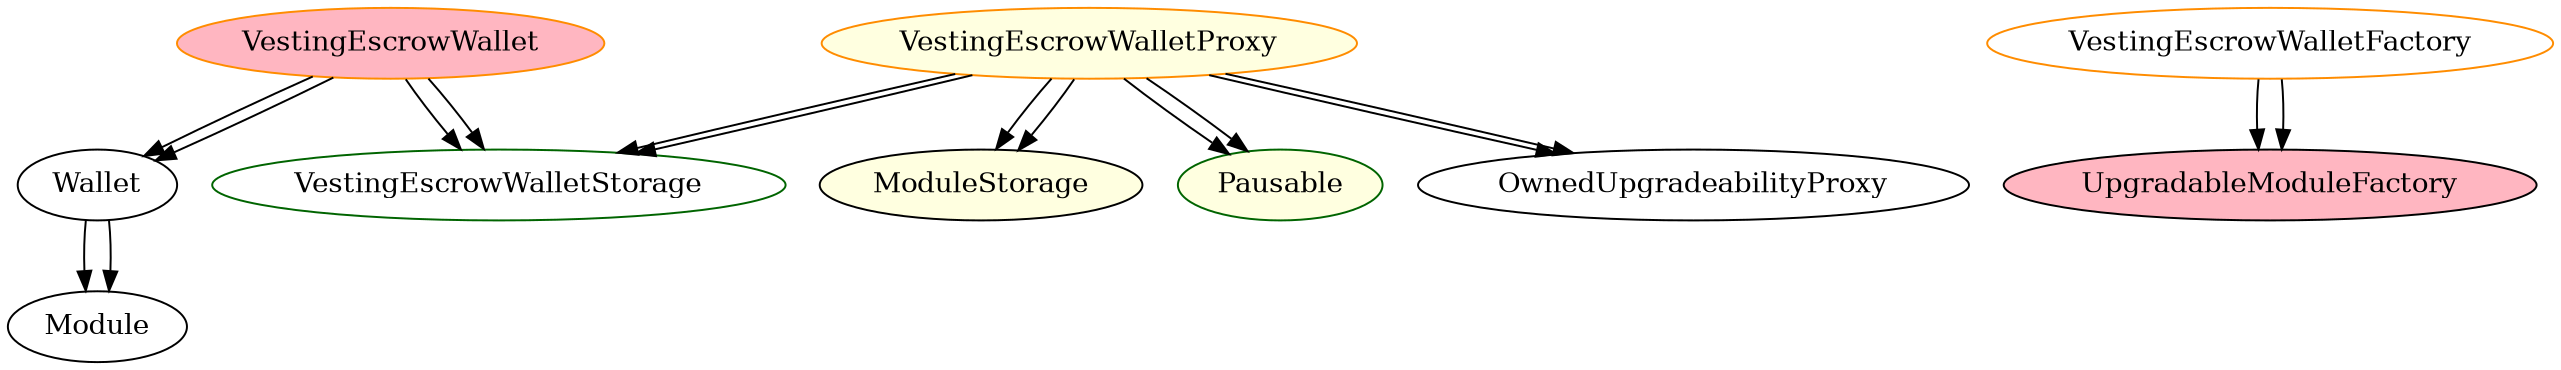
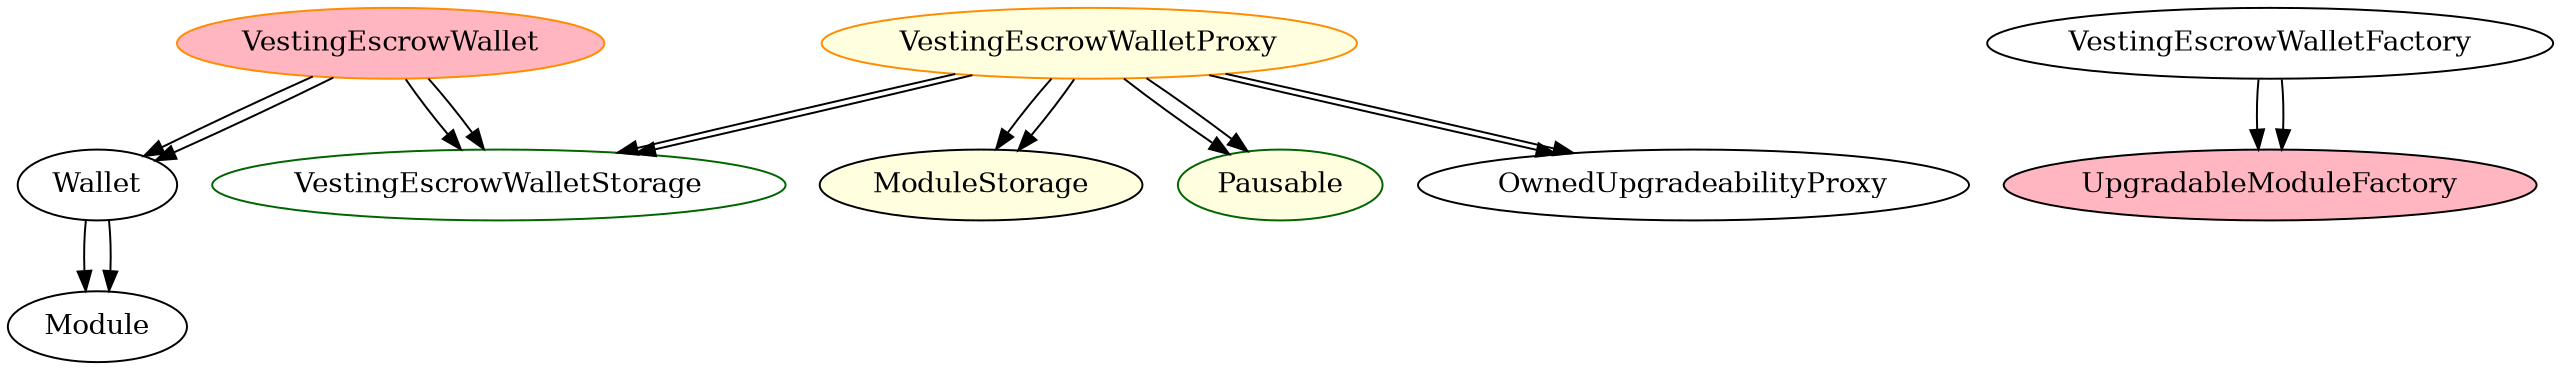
node "VestingEscrowWalletFactory": color darkorange -> black
